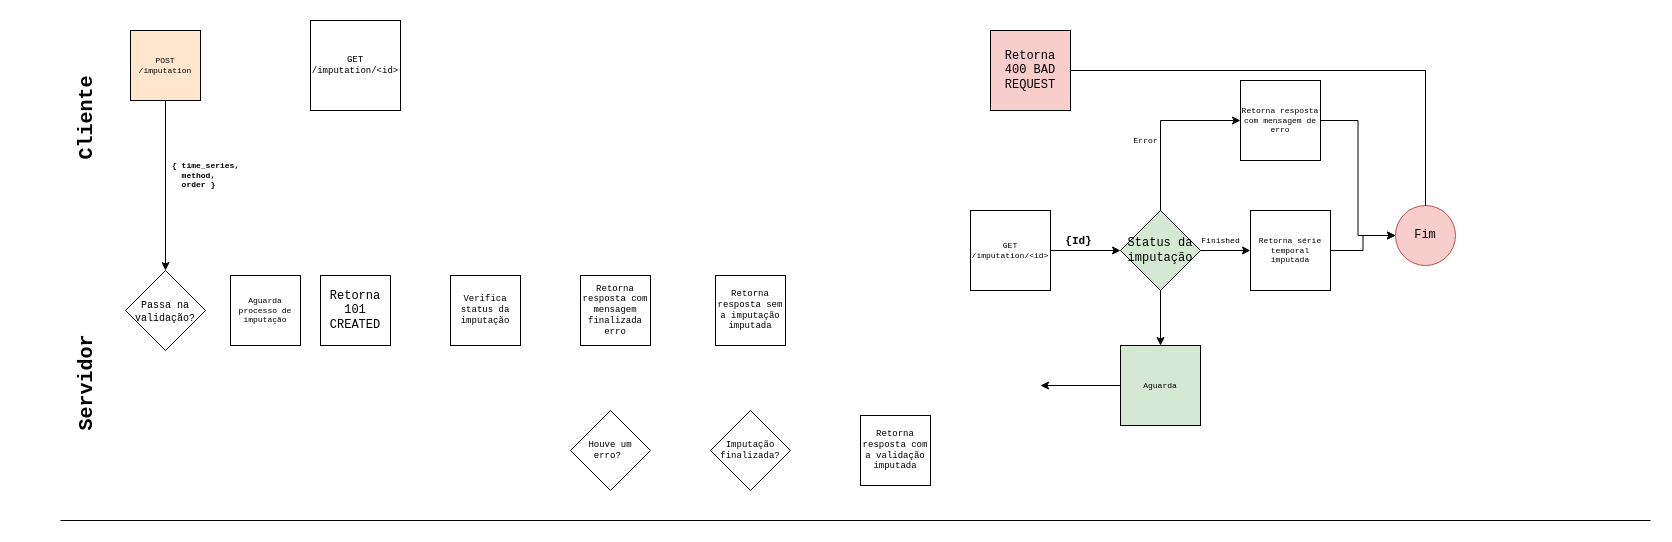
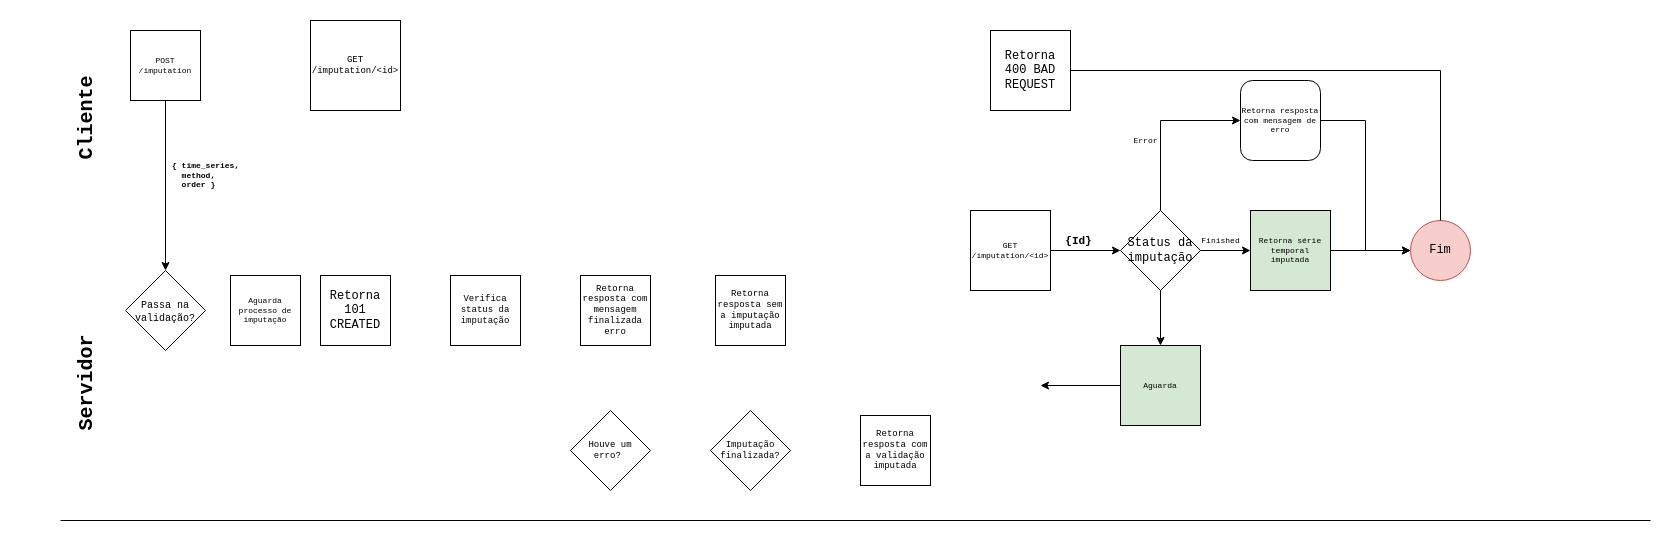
node "POST /imputation": fillcolor #ffe6cc -> #ffffff
node "Retorna 400 BAD REQUEST": fillcolor #f8cecc -> #ffffff
node "Retorna resposta com mensagem de erro": shape rectangle -> rounded rectangle
node "Fim": moved (1426, 236) -> (1441, 251)
node "Status da imputação": fillcolor #d5e8d4 -> #ffffff
node "Retorna série temporal imputada": fillcolor #ffffff -> #d5e8d4
